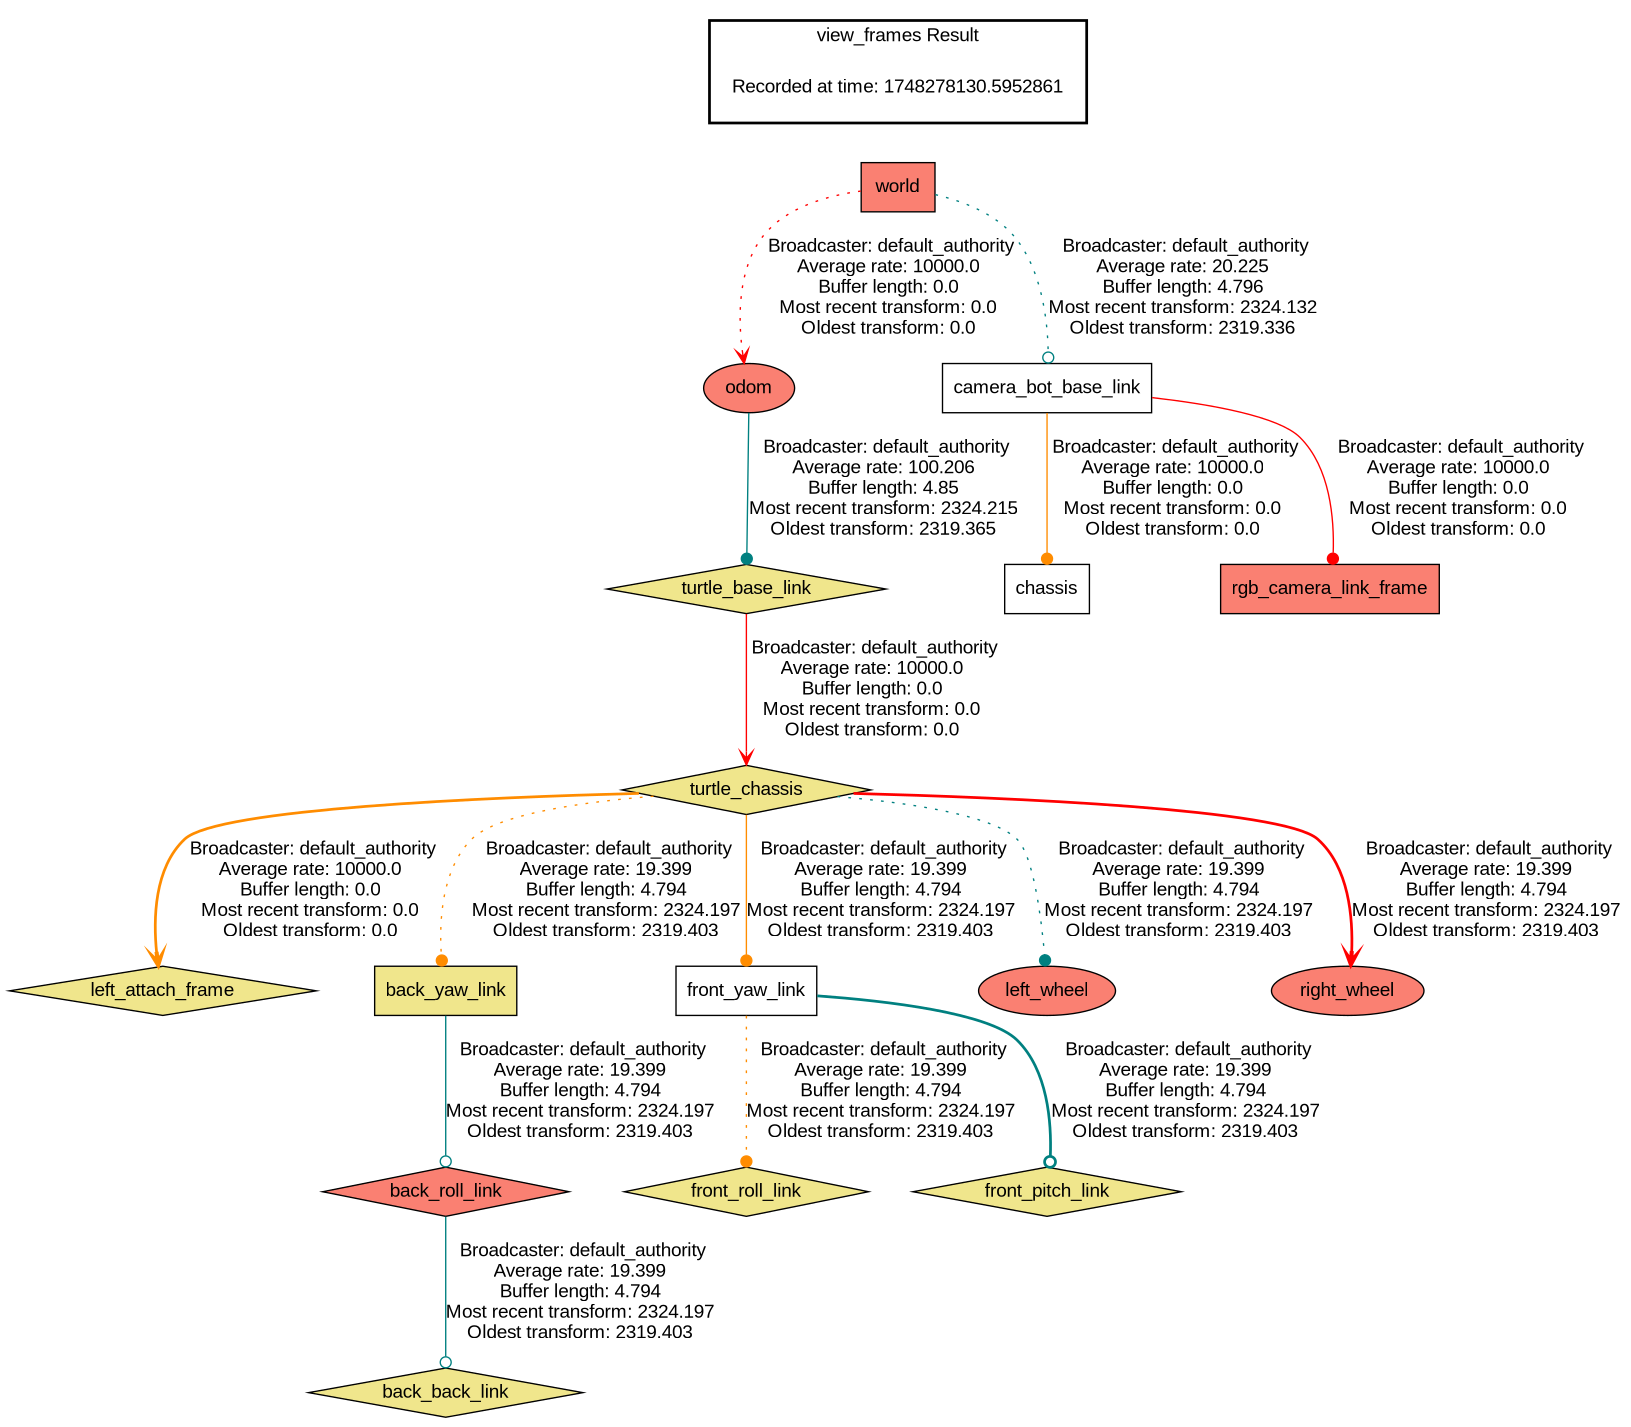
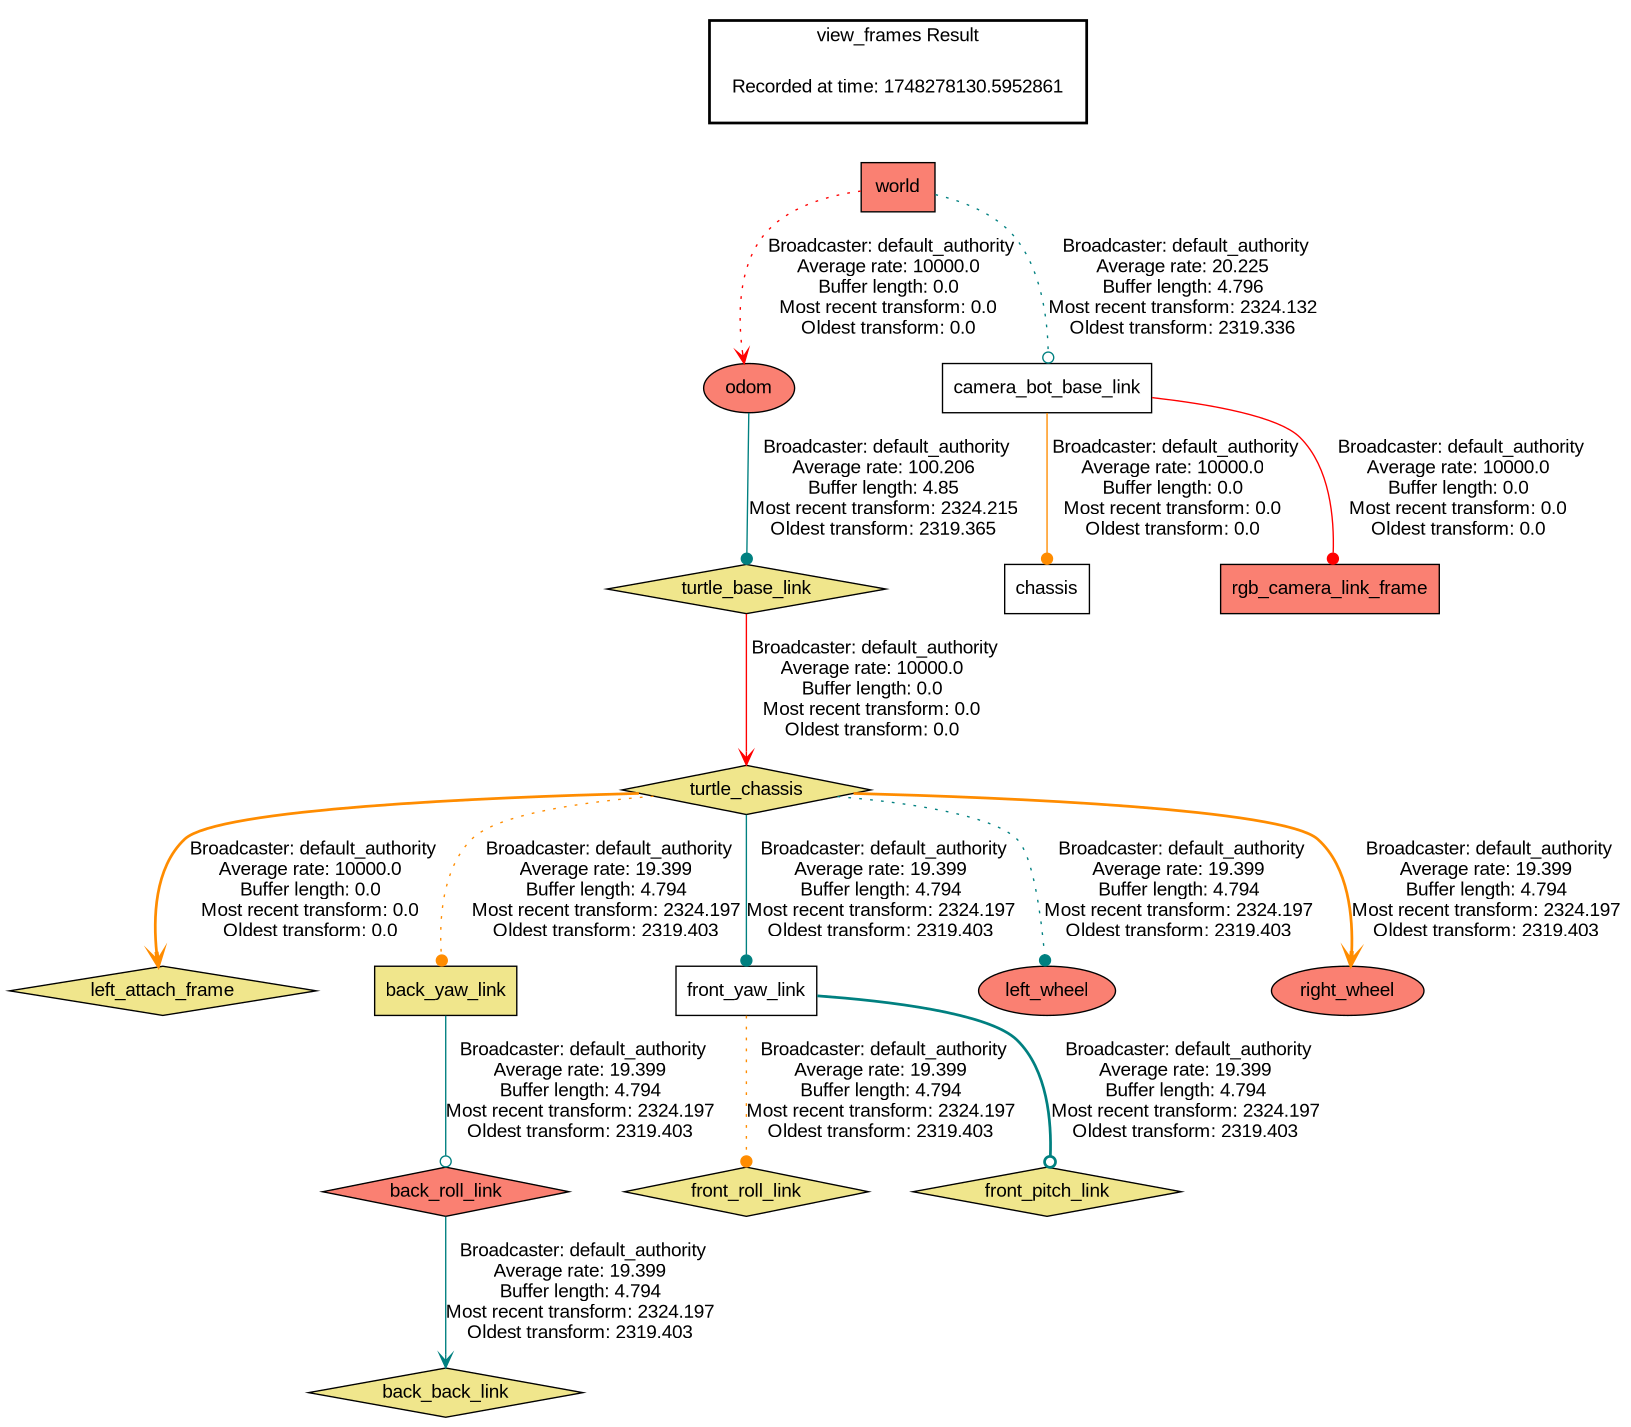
edge "turtle_chassis" -> "right_wheel": color red -> darkorange
edge "turtle_chassis" -> "front_yaw_link": color darkorange -> teal
edge "back_roll_link" -> "back_back_link": arrowhead odot -> vee
